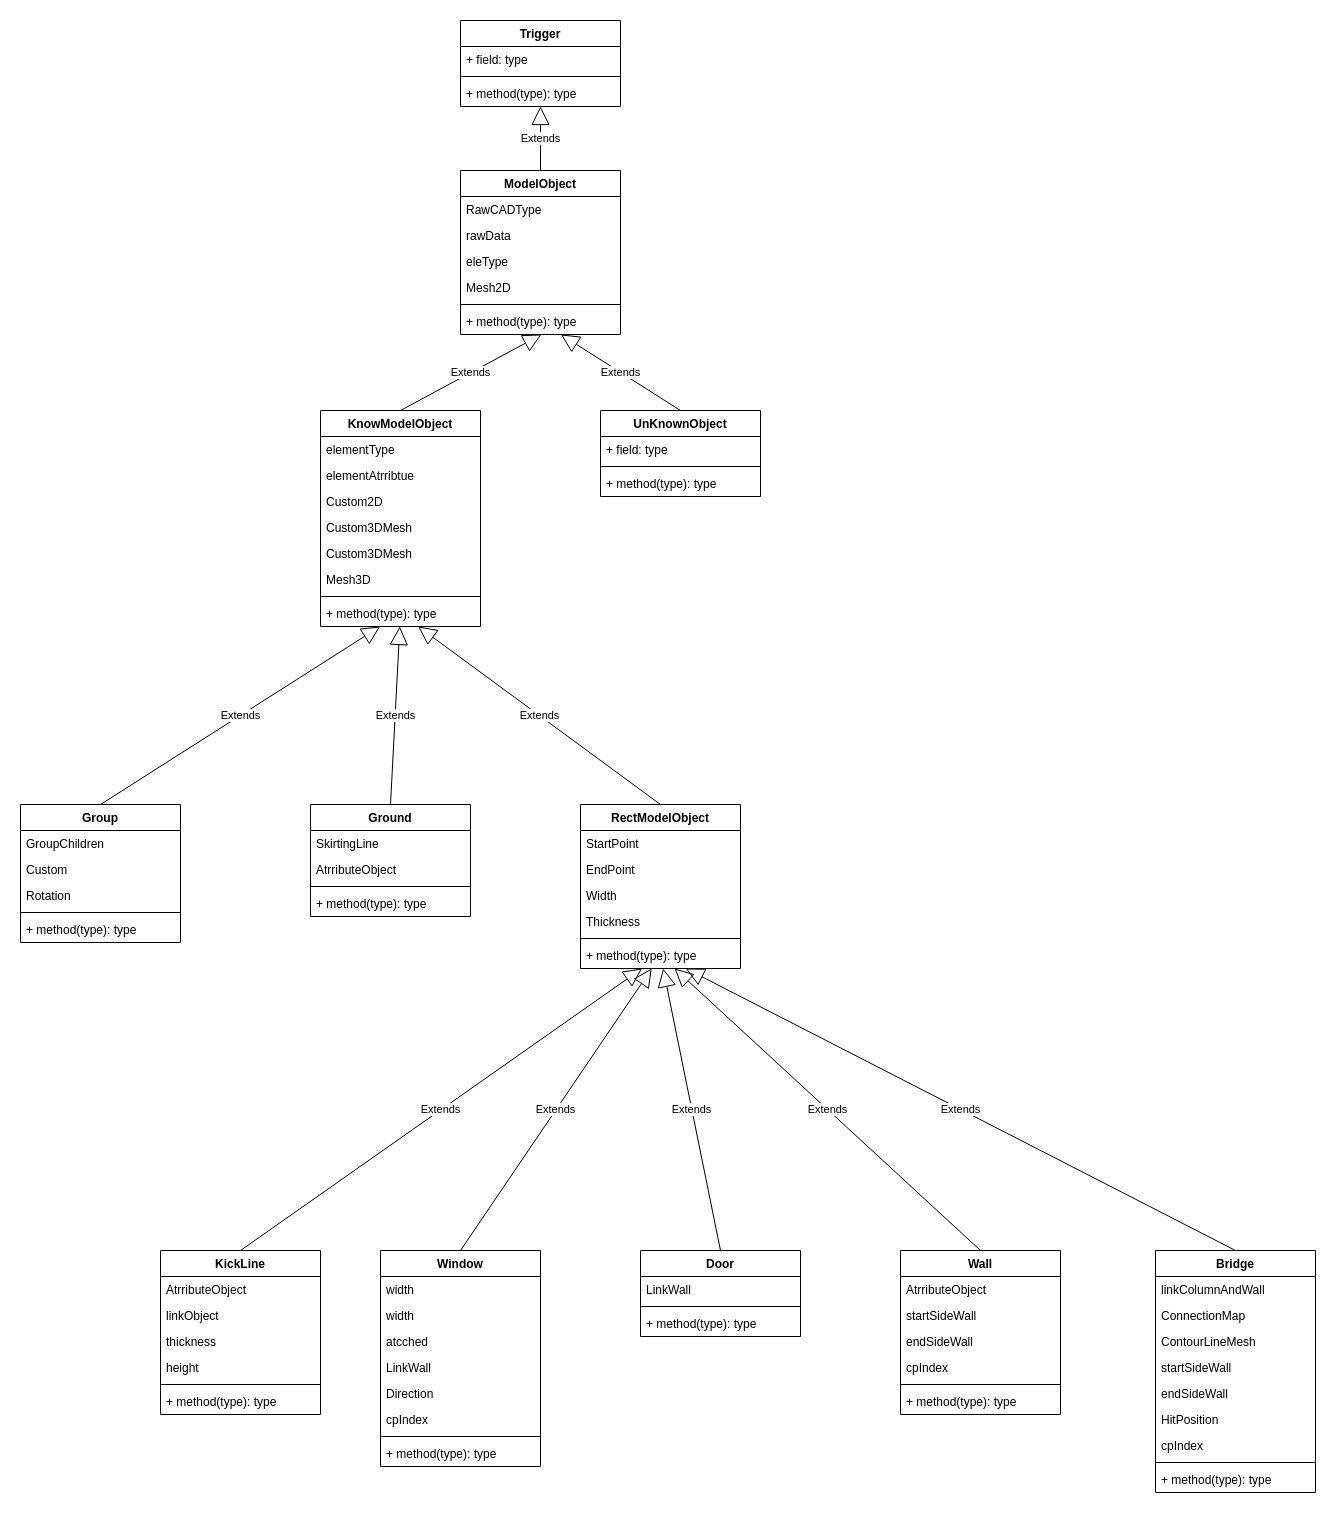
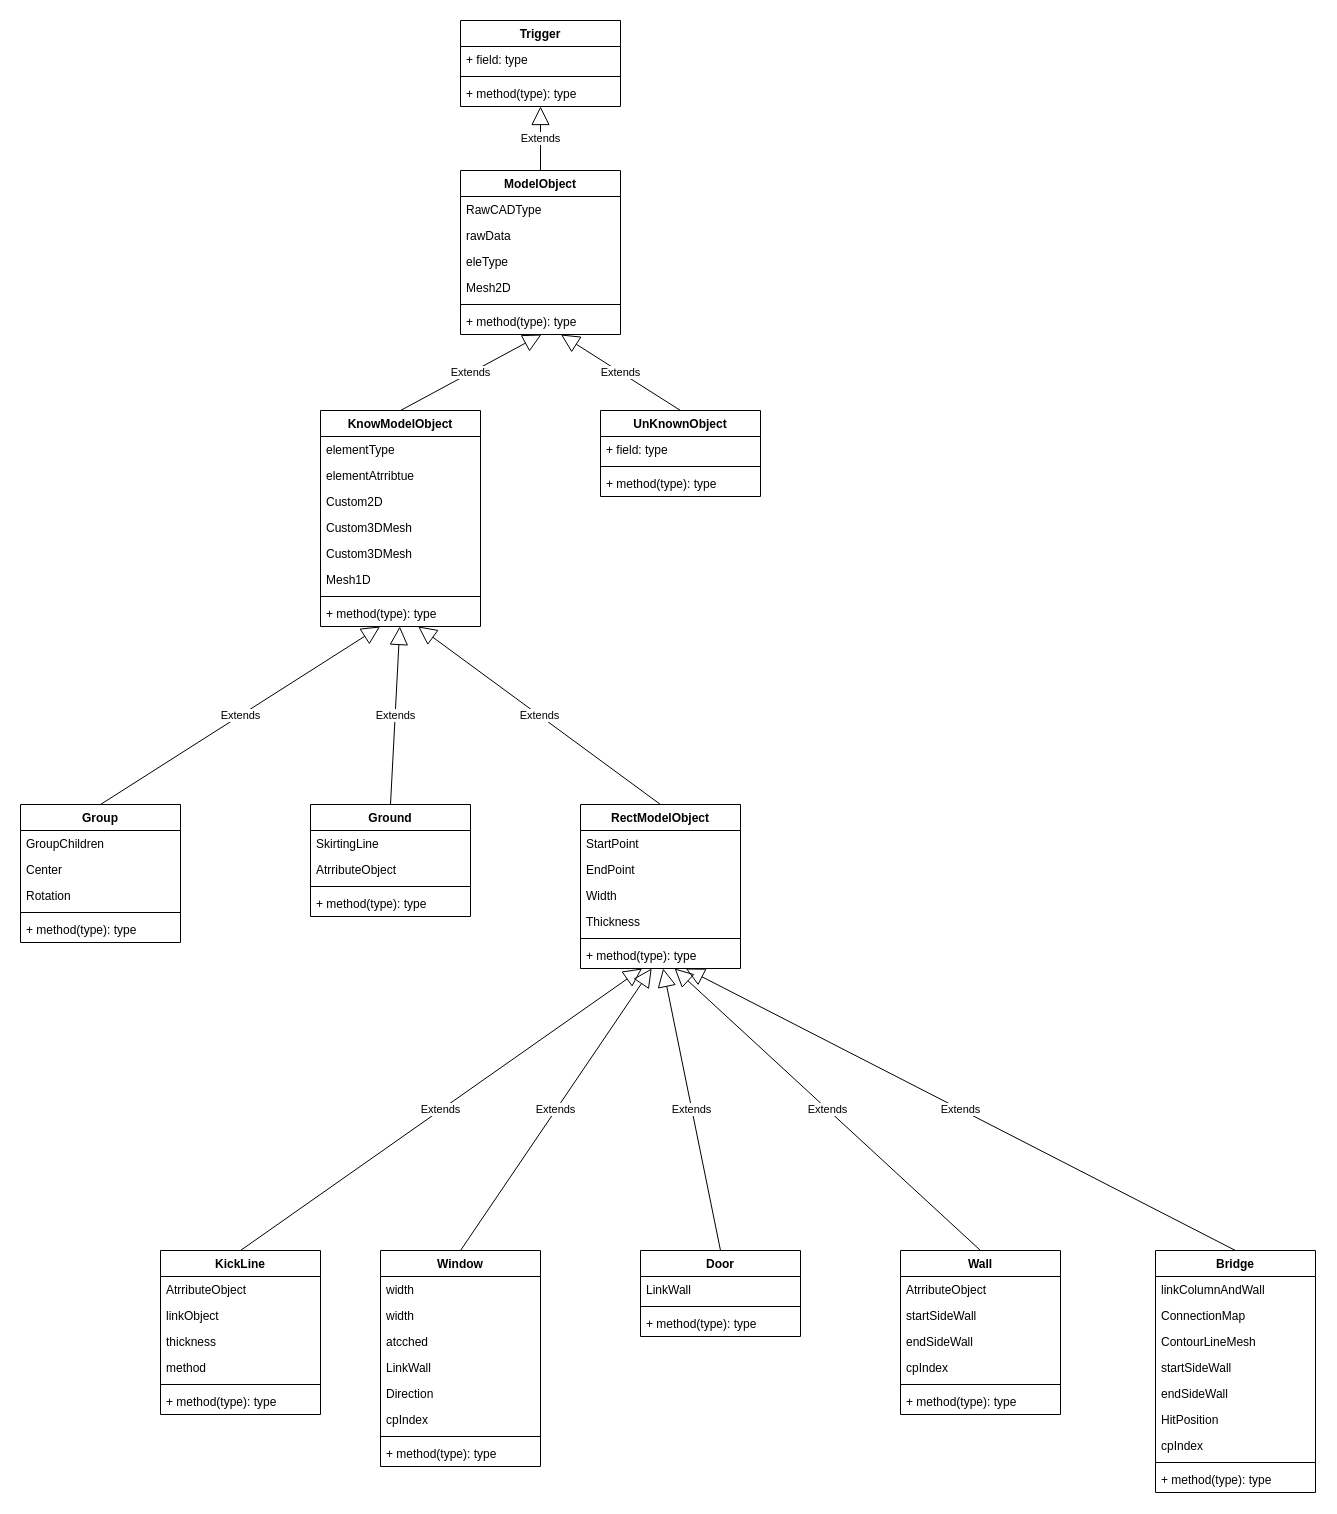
node "Mesh3D": label "Mesh3D" -> "Mesh1D"
node "Custom": label "Custom" -> "Center"
node "height": label "height" -> "method"
